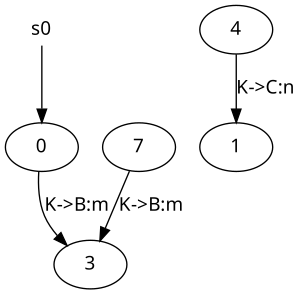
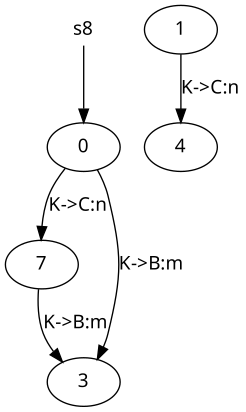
node "s0": label "s0" -> "s8"
edge "4" -> "1": reversed
edge "0" -> "7": added, label "K->C:n"
